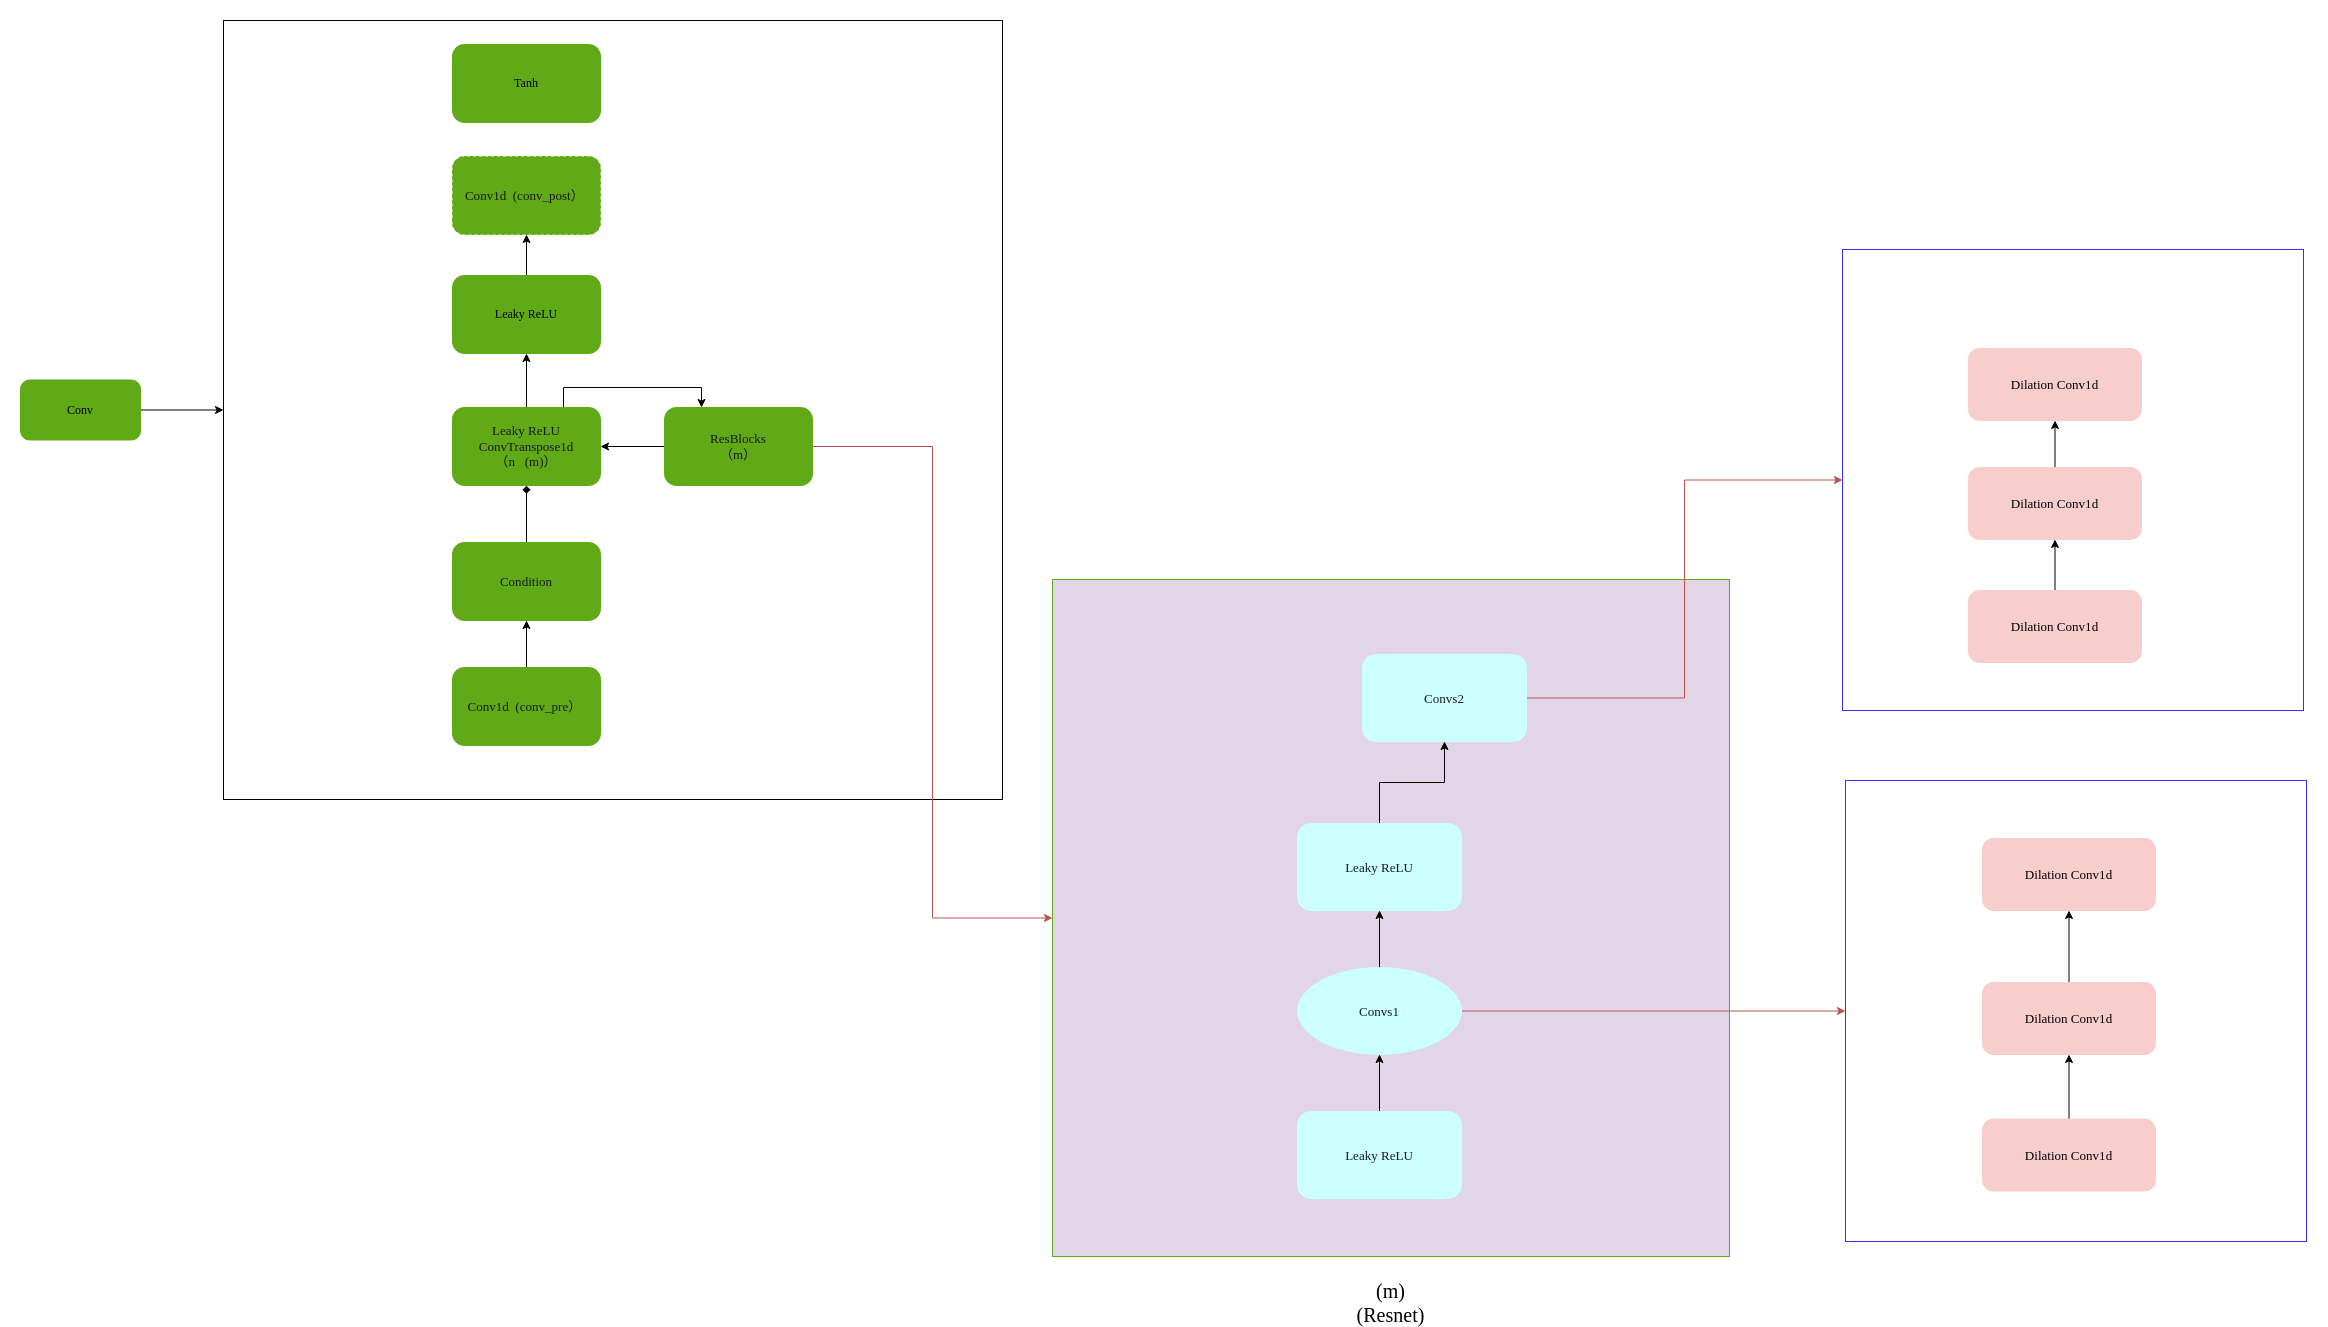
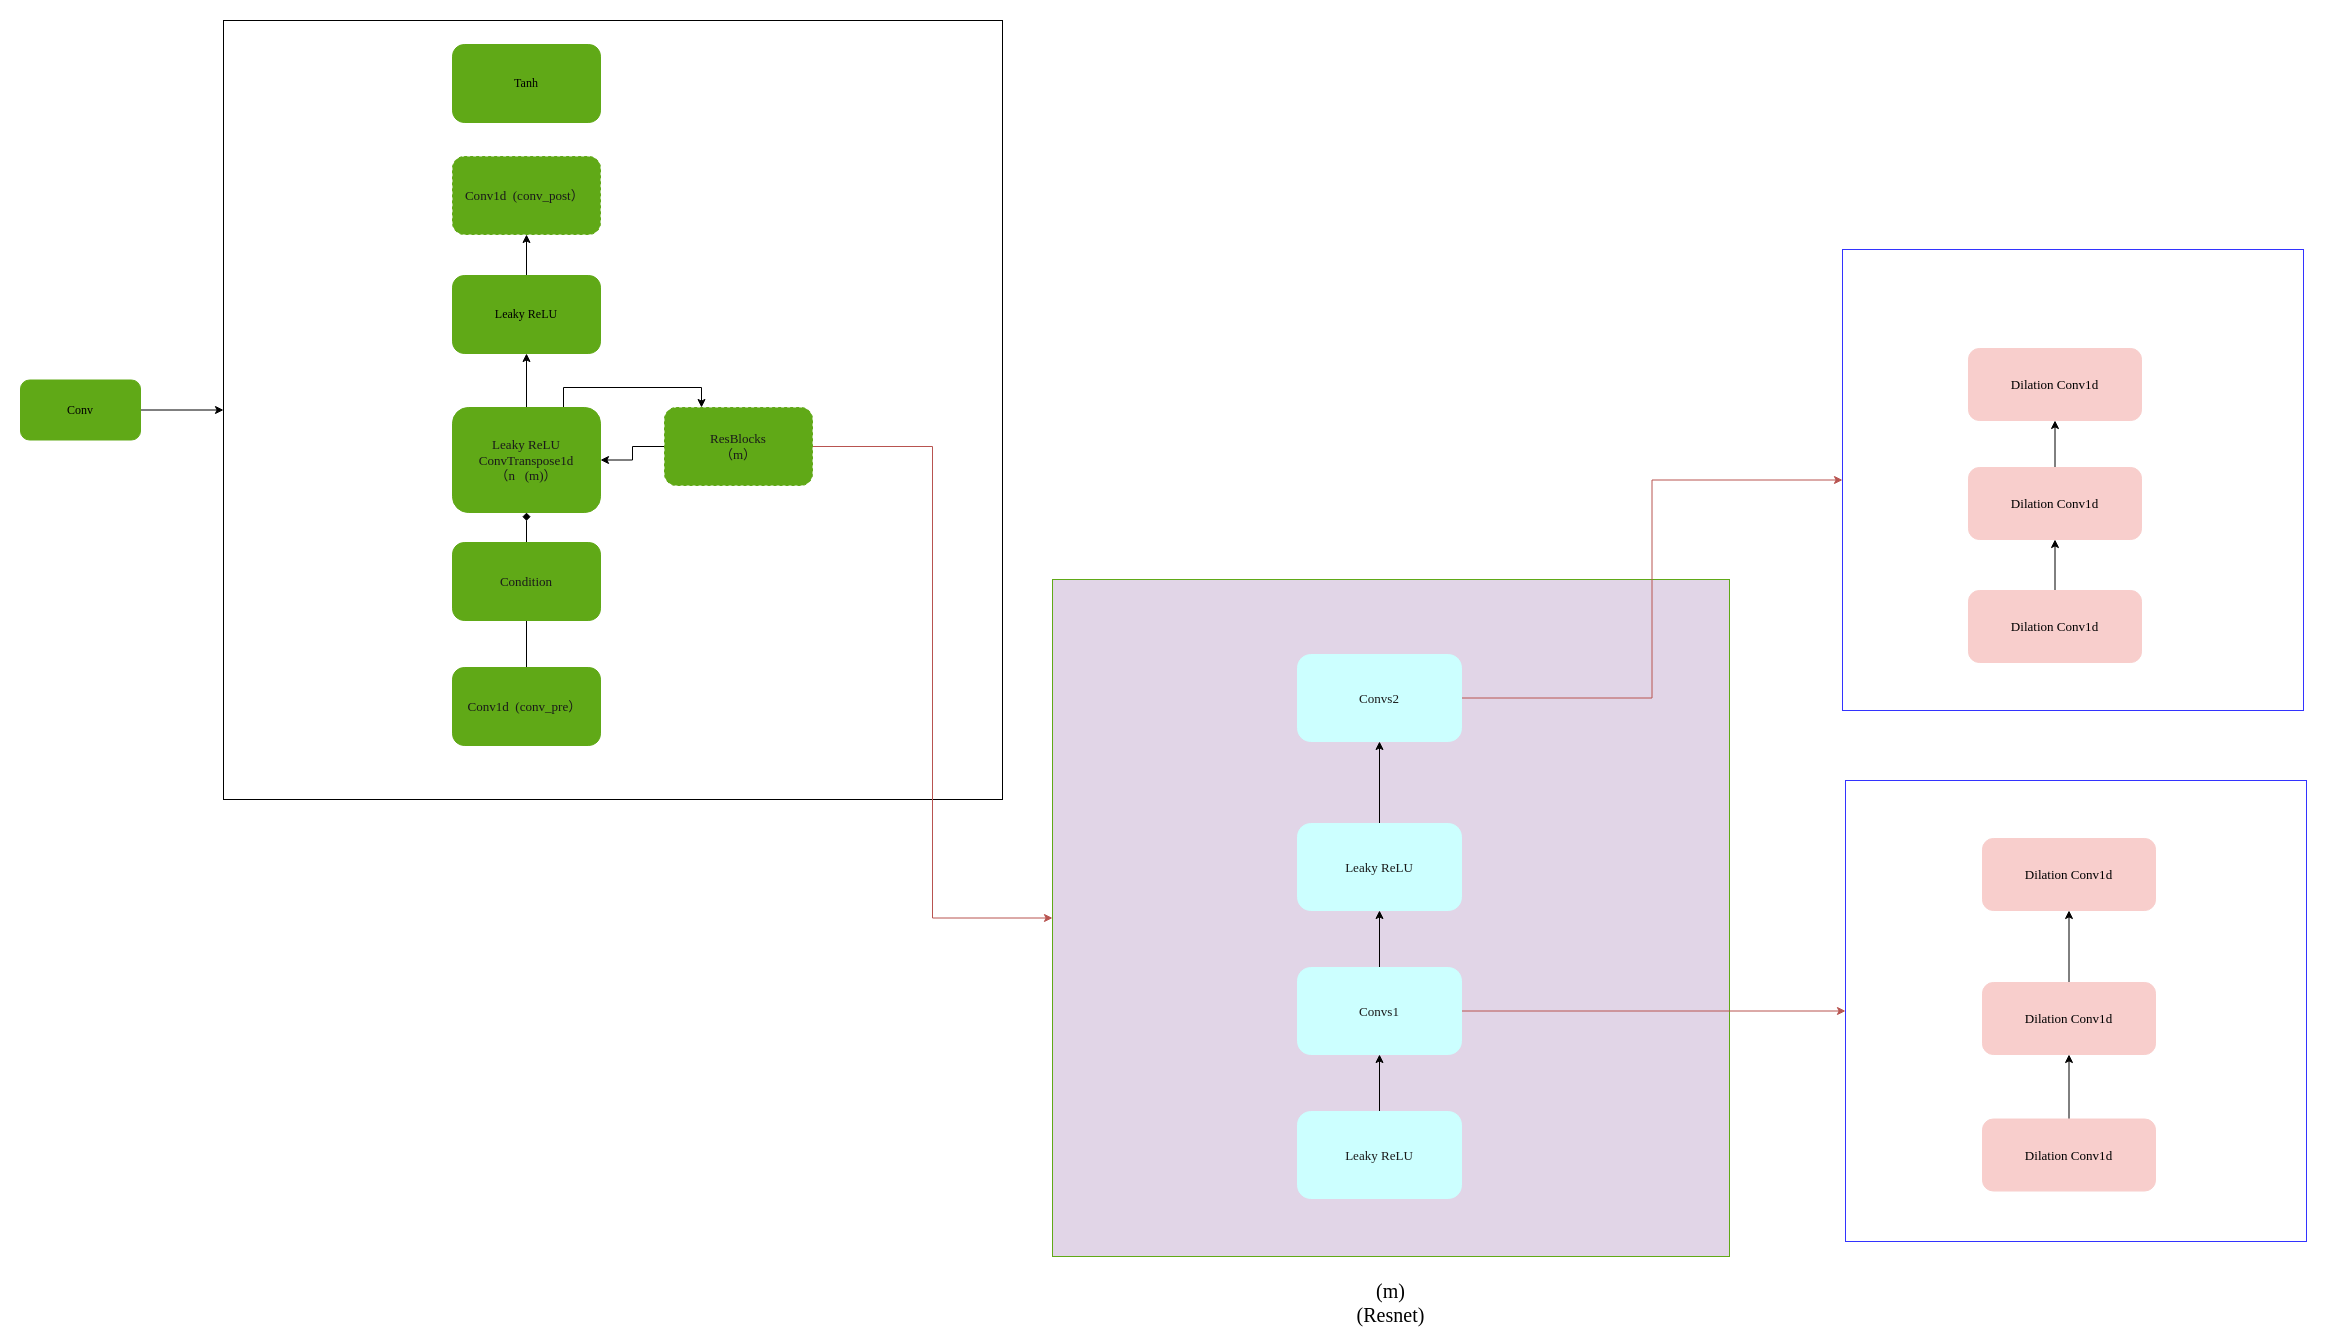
node "Leaky ReLU ConvTranspose1d （n (m)）": size 148x78 -> 148x105
node "ResBlocks （m）": style solid -> dashed
edge "Conv1d (conv_pre）" -> "Condition": arrowhead classic -> none
node "Convs2": moved (1445, 698) -> (1380, 698)
node "Convs1": shape ellipse -> rounded rectangle
